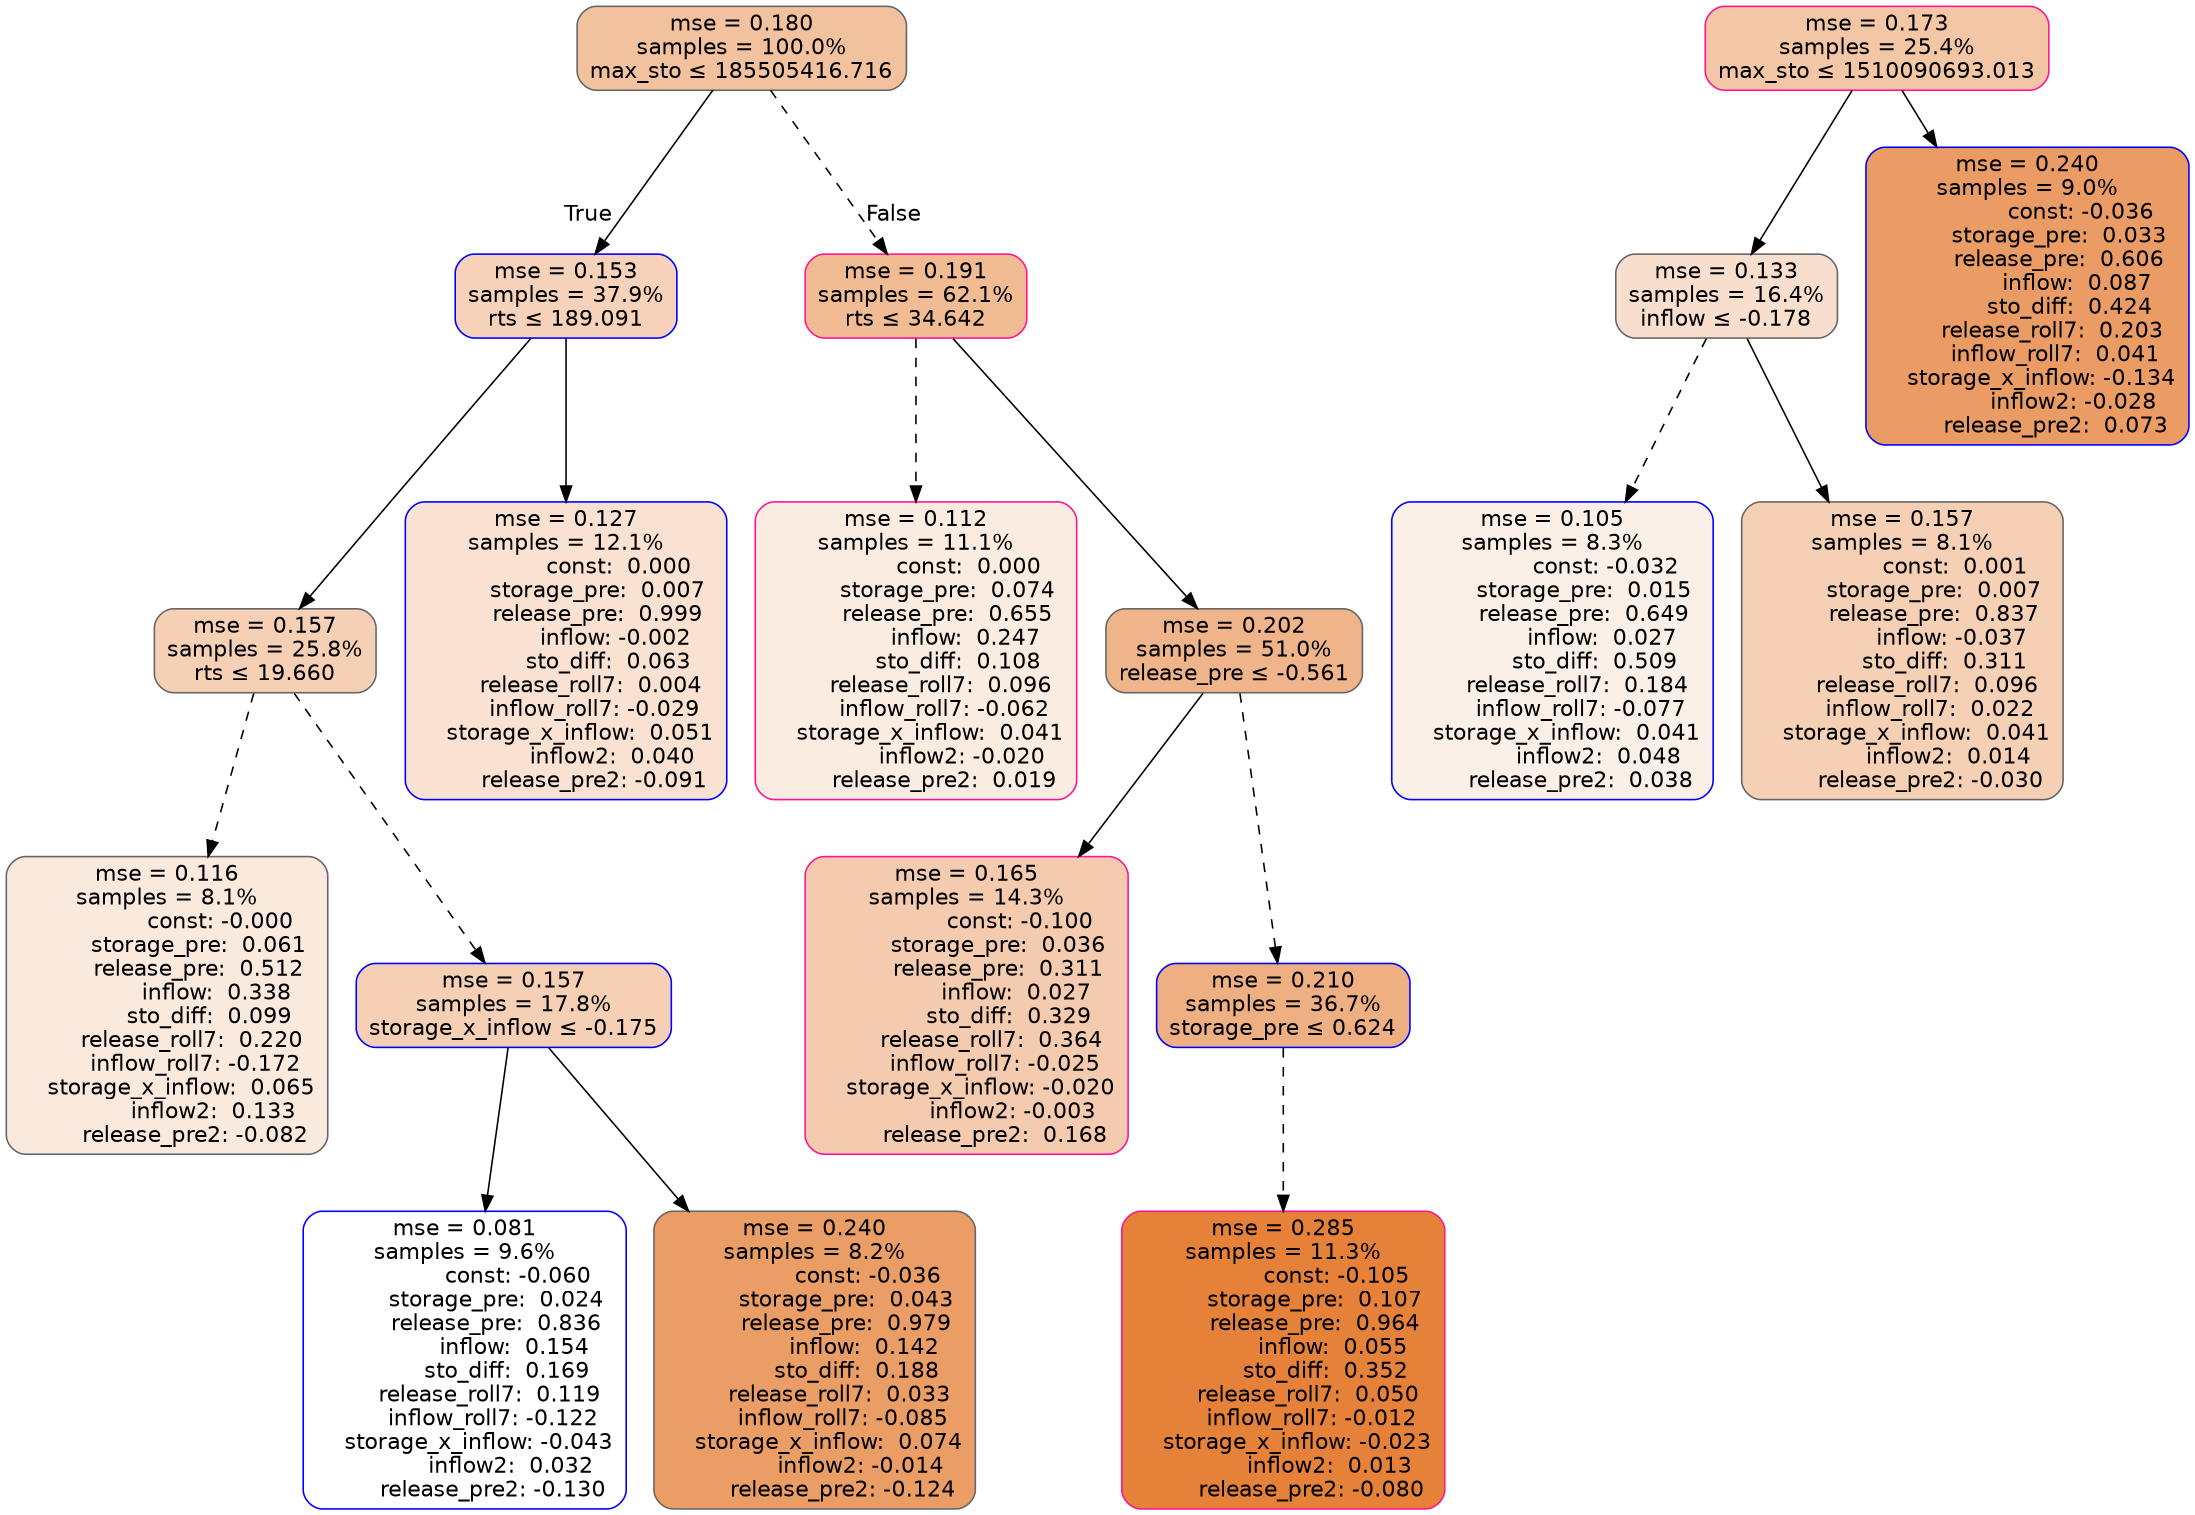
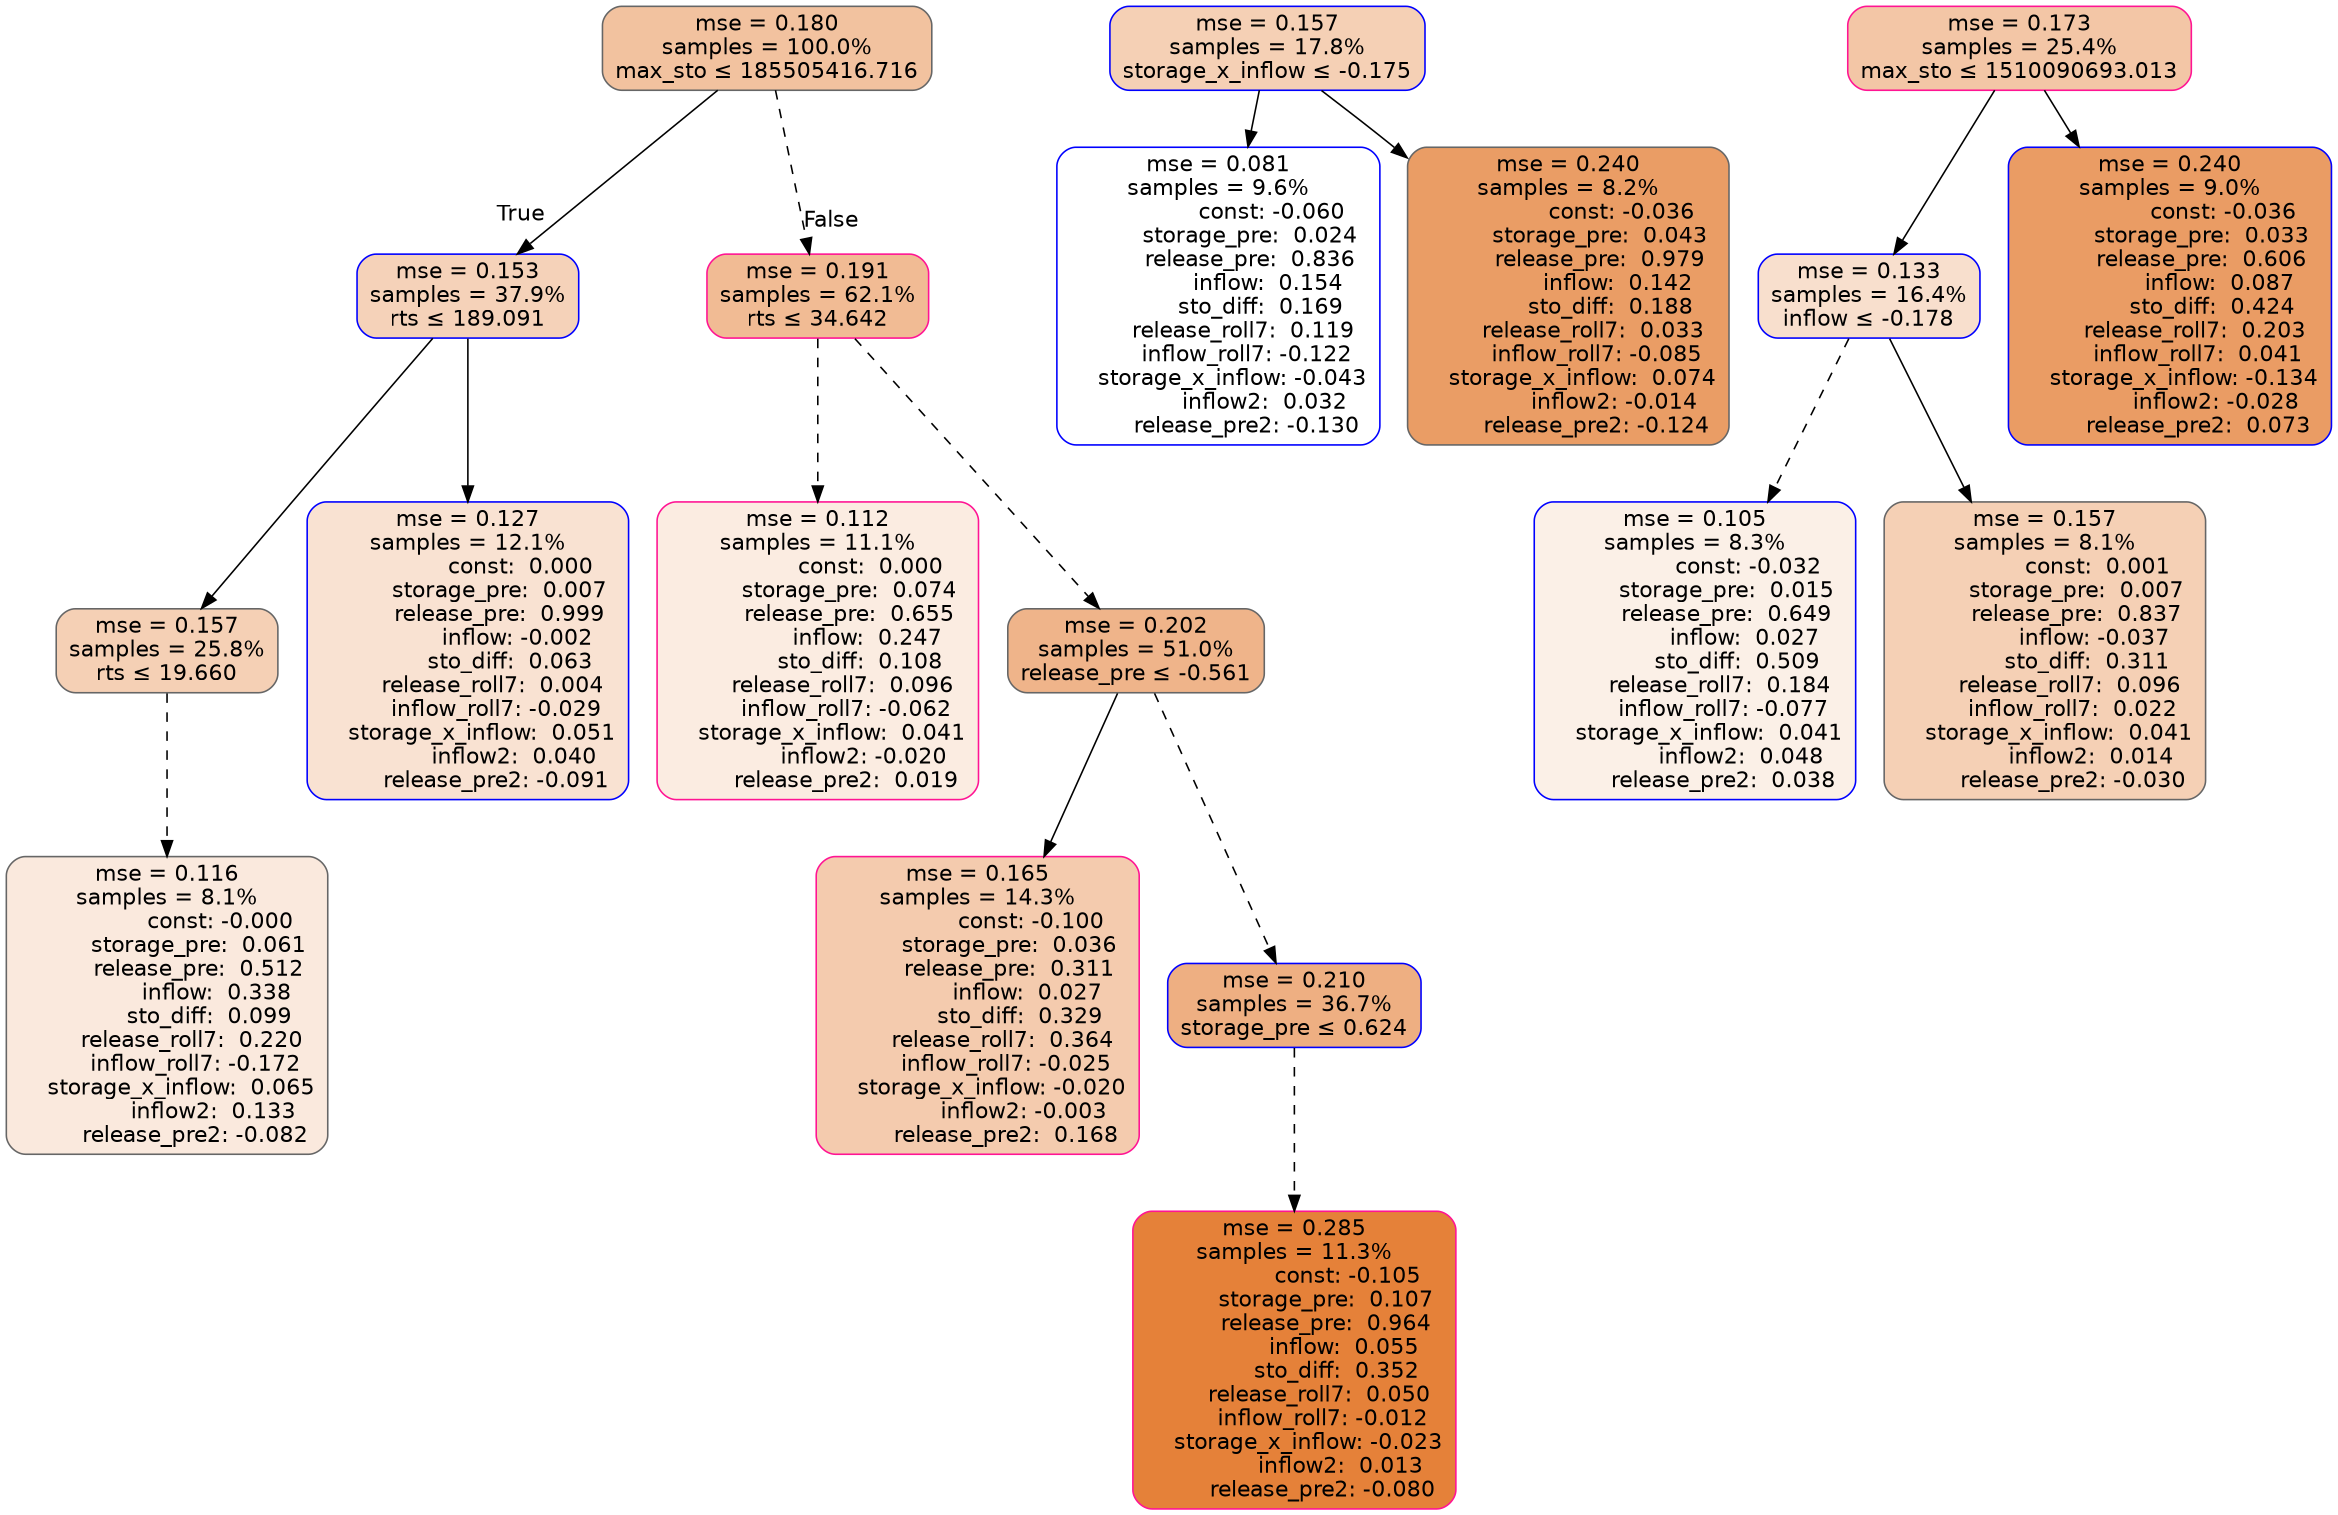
node "mse = 0.133 samples = 16.4% inflow ≤ -0.178": color gray40 -> blue
edge "mse = 0.191 samples = 62.1% rts ≤ 34.642" -> "mse = 0.202 samples = 51.0% release_pre ≤ -0.561": style solid -> dashed
edge "mse = 0.157 samples = 25.8% rts ≤ 19.660" -> "mse = 0.157 samples = 17.8% storage_x_inflow ≤ -0.175": removed
